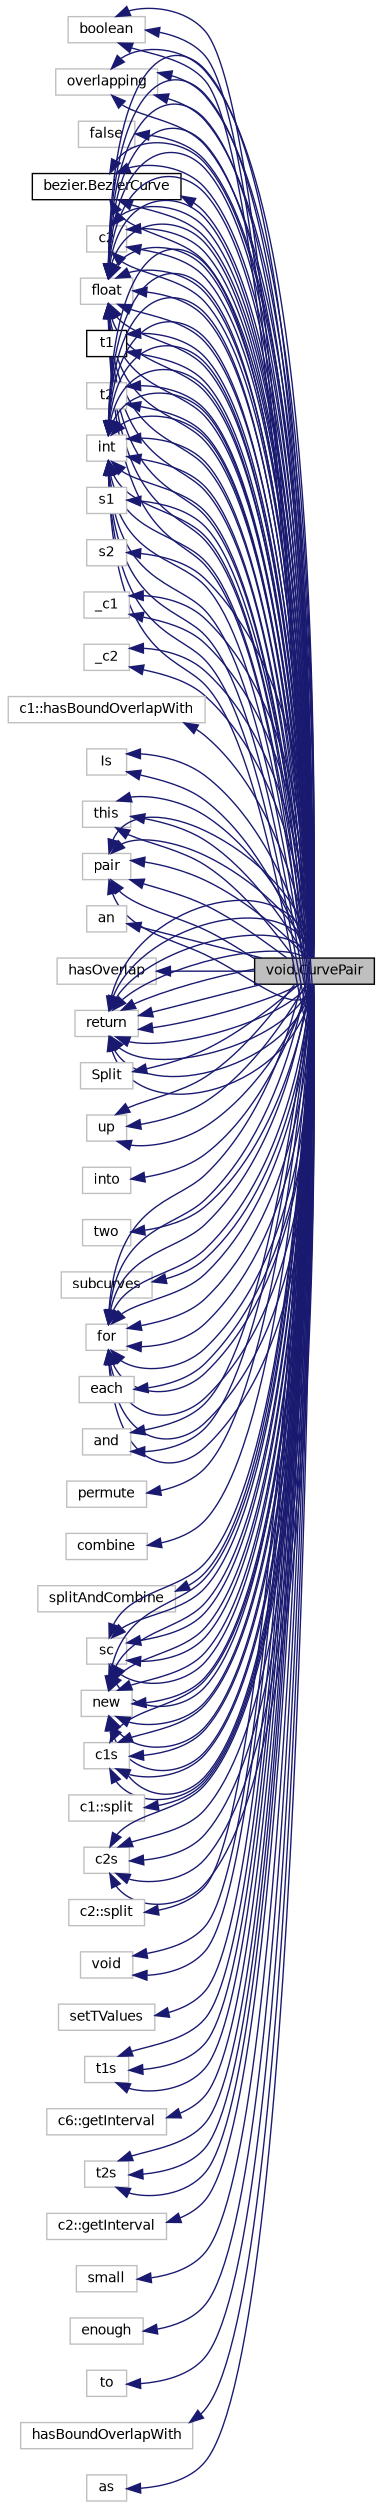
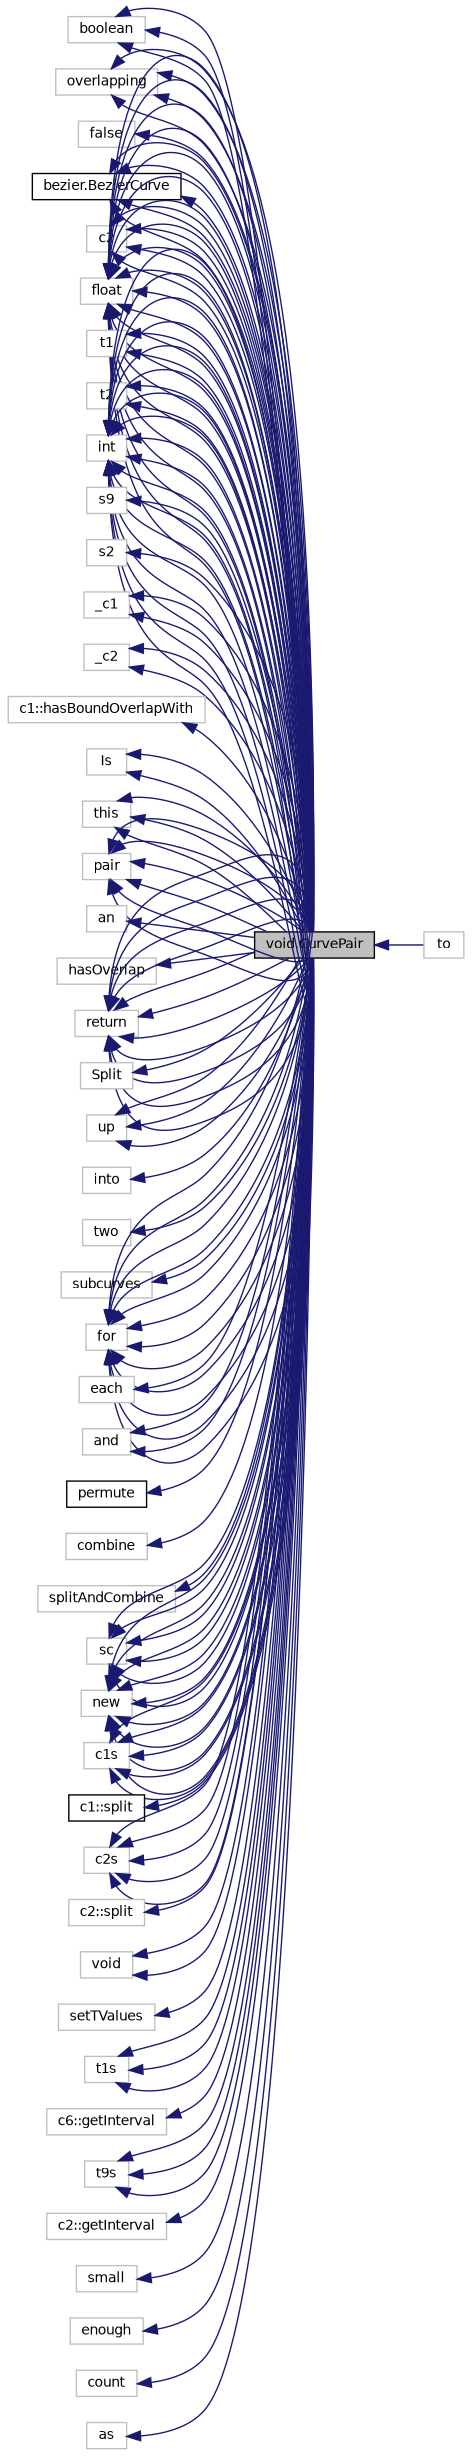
node "t1": color black -> grey75
node "s1": label "s1" -> "s9"
node "permute": color grey75 -> black
edge "void.CurvePair" -> "to": reversed
node "c1::split": color grey75 -> black
node "t2s": label "t2s" -> "t9s"
node "hasBoundOverlapWith": label "hasBoundOverlapWith" -> "count"
